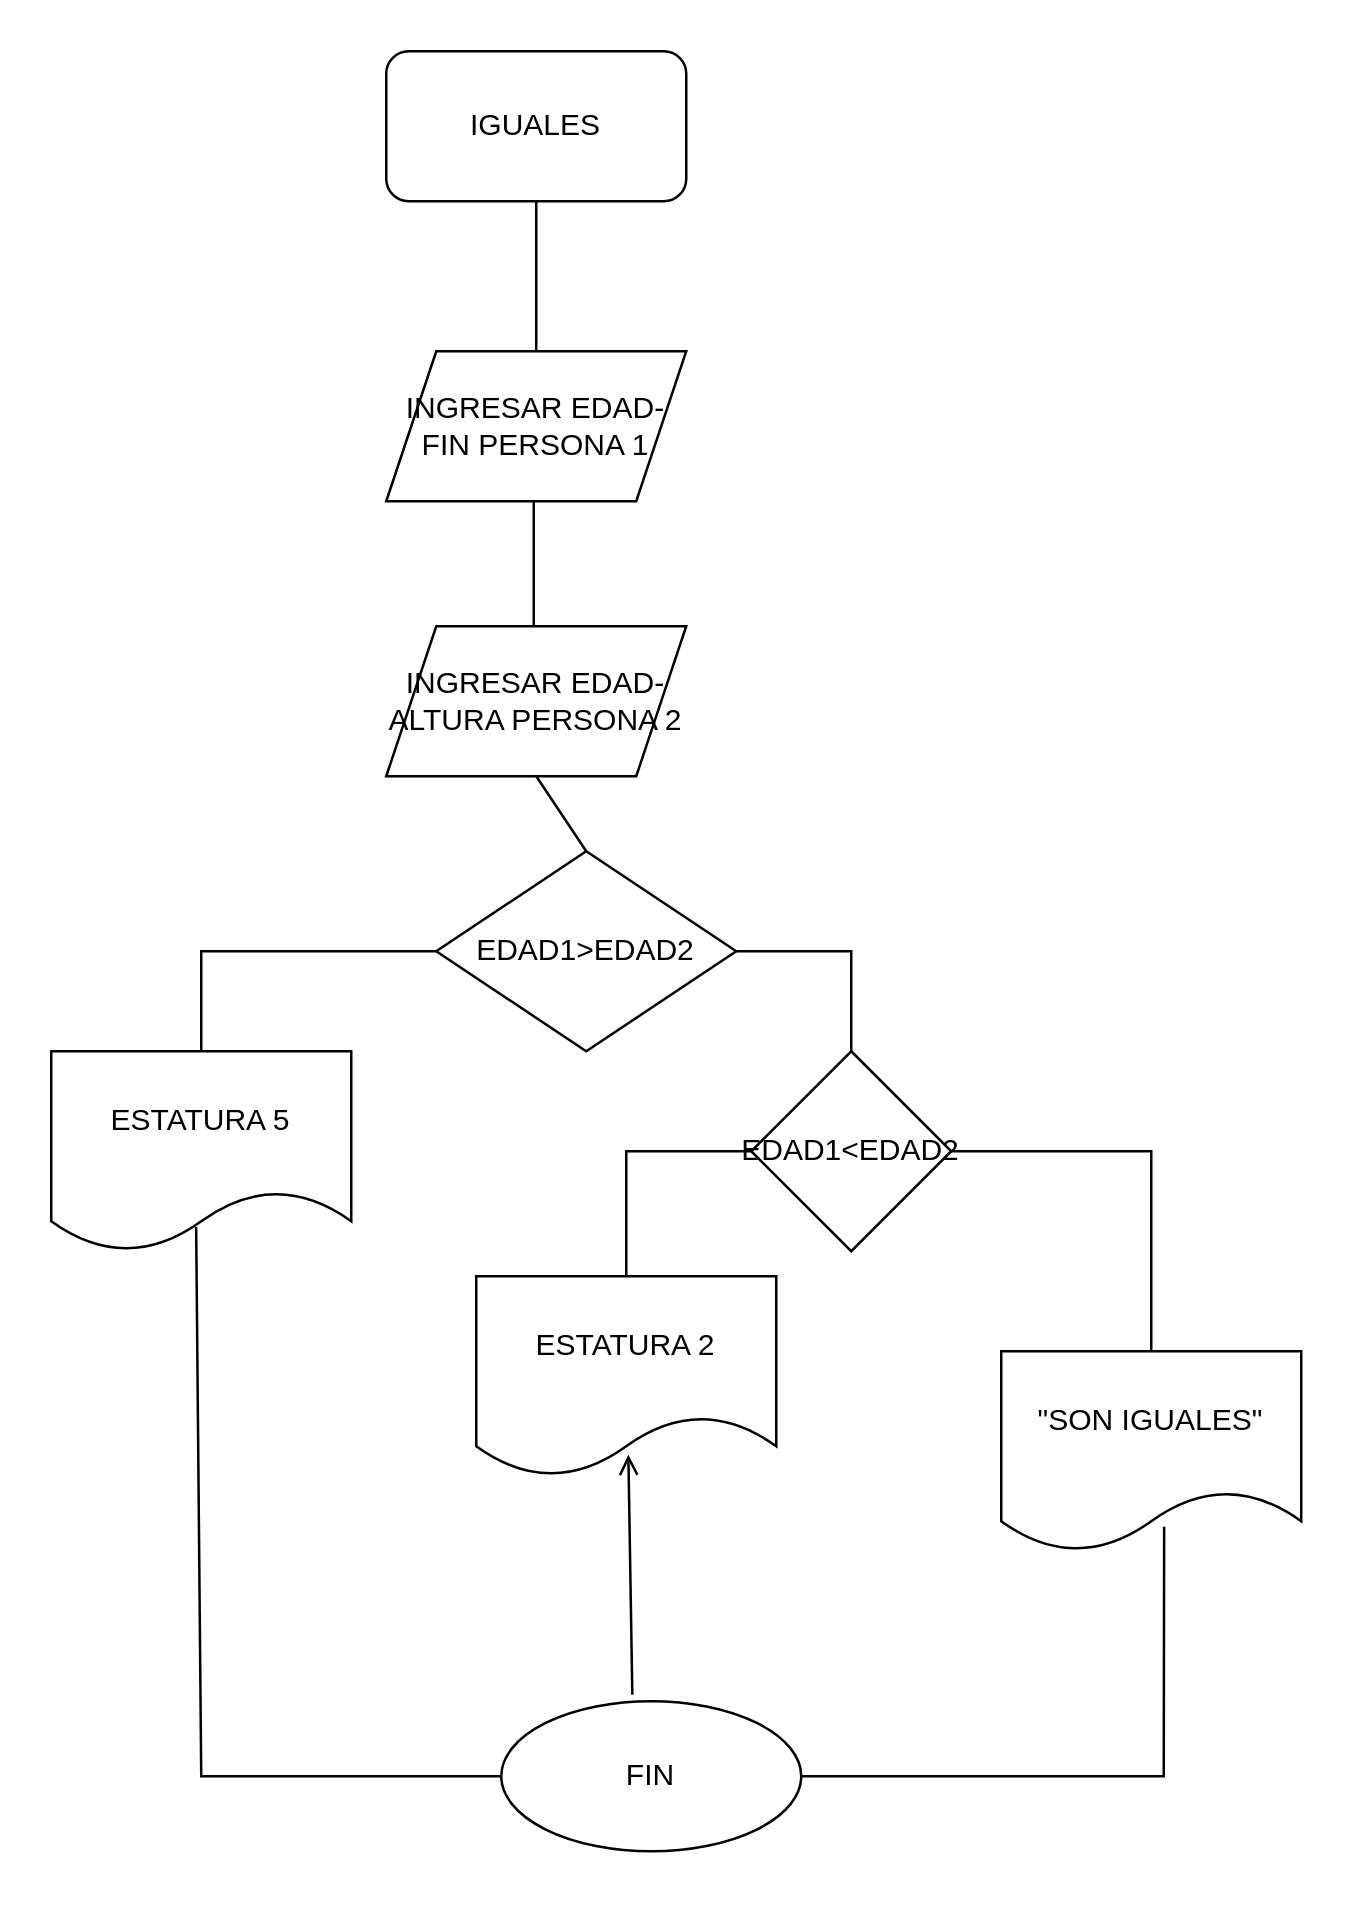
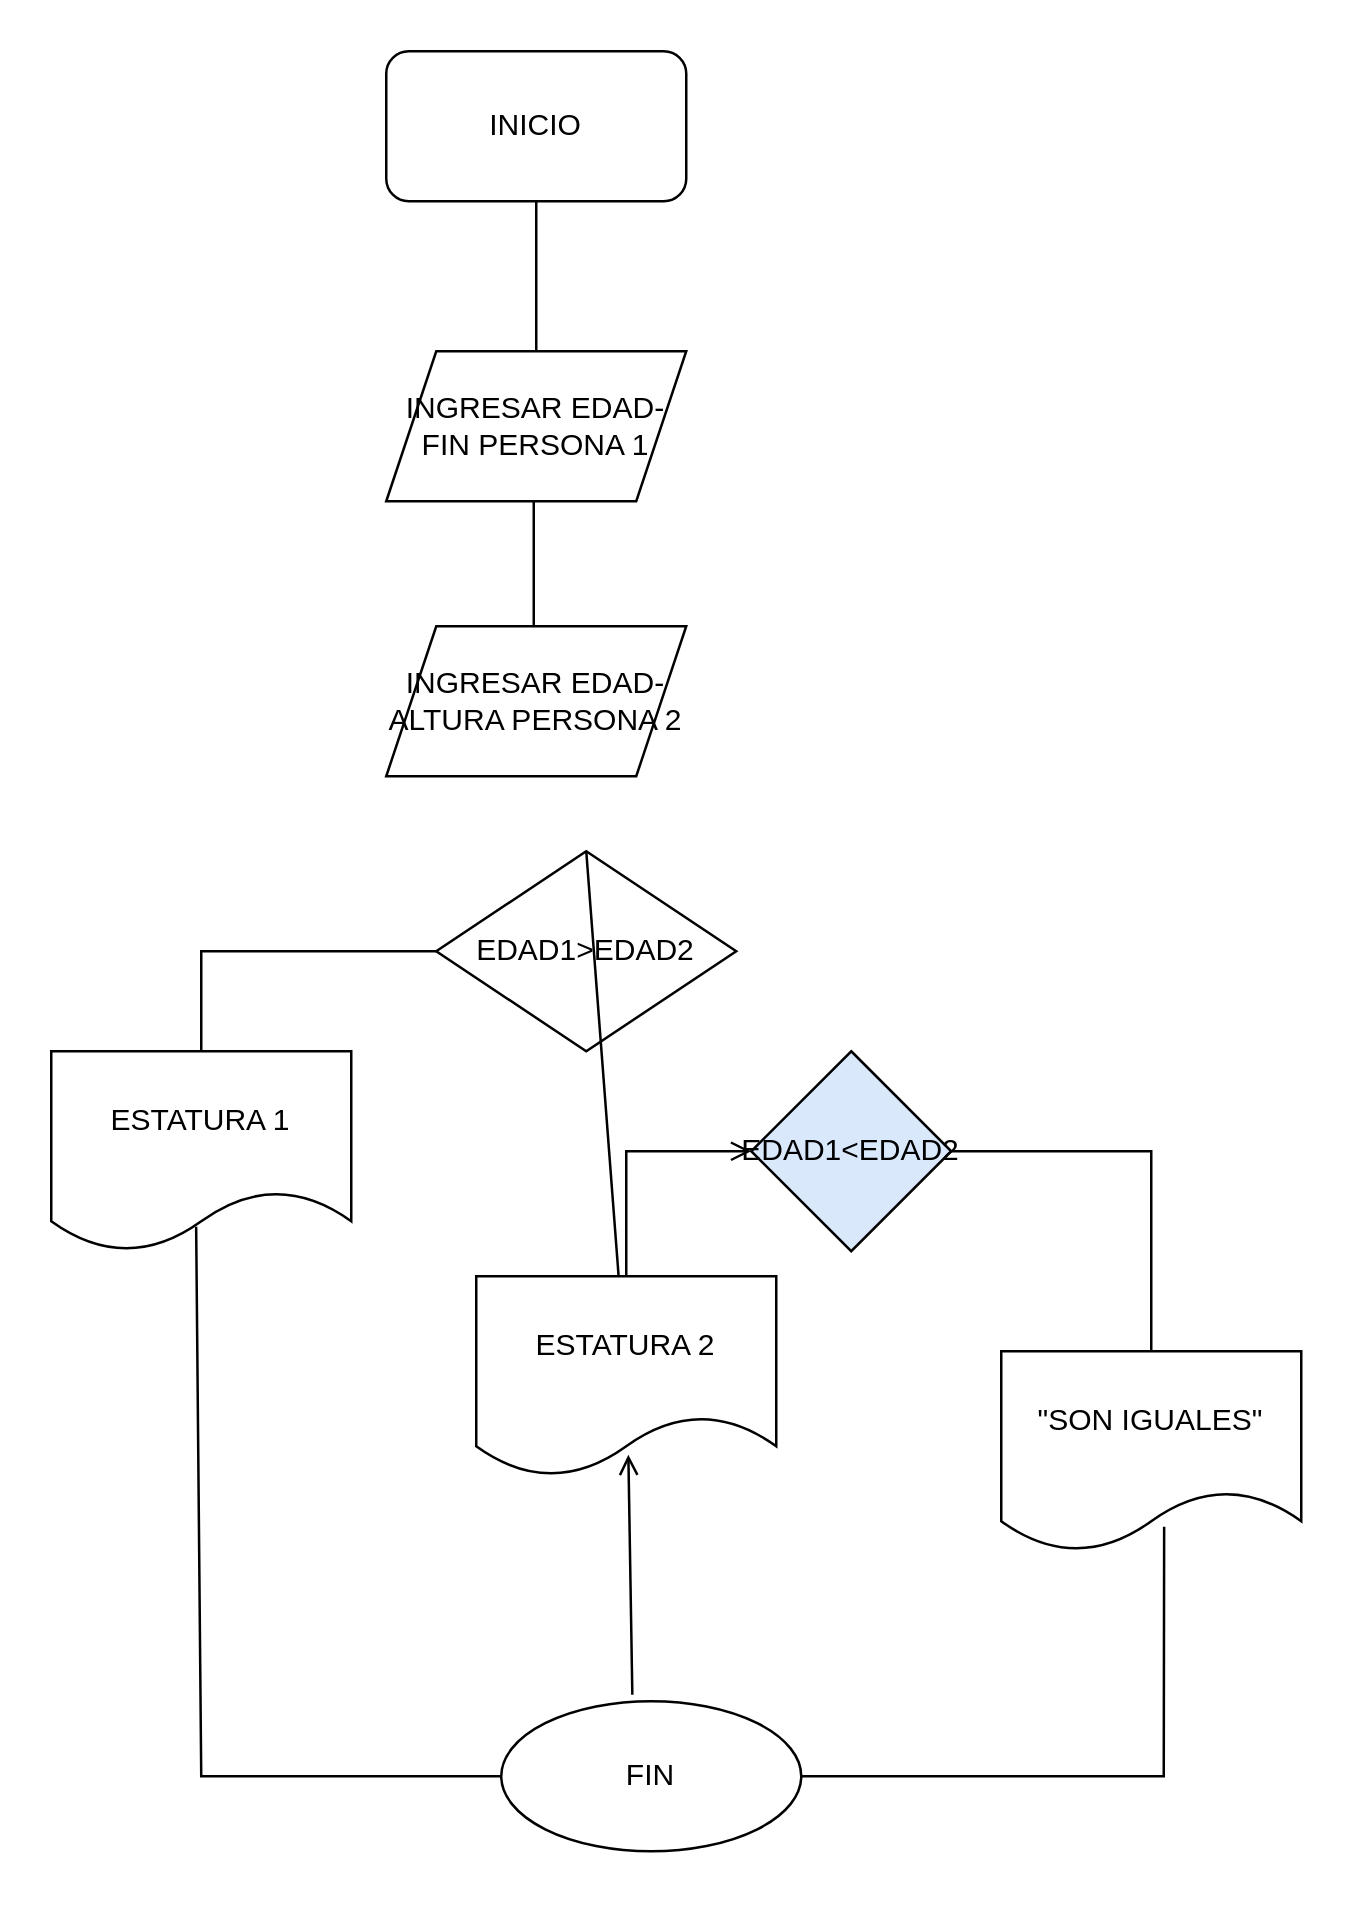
node "IGUALES": label "IGUALES" -> "INICIO"
edge "INGRESAR EDAD-ALTURA PERSONA 2" -- "EDAD1>EDAD2": now "ESTATURA 2" -- "EDAD1>EDAD2"
edge "EDAD1>EDAD2" -- "EDAD1<EDAD2": removed
node "ESTATURA 5": label "ESTATURA 5" -> "ESTATURA 1"
edge "EDAD1<EDAD2" -- "ESTATURA 2": arrowhead none -> open
node "EDAD1<EDAD2": fillcolor #ffffff -> #dae8fc
